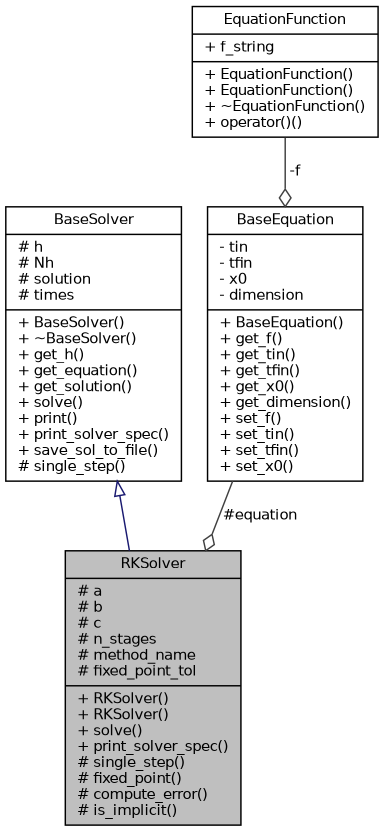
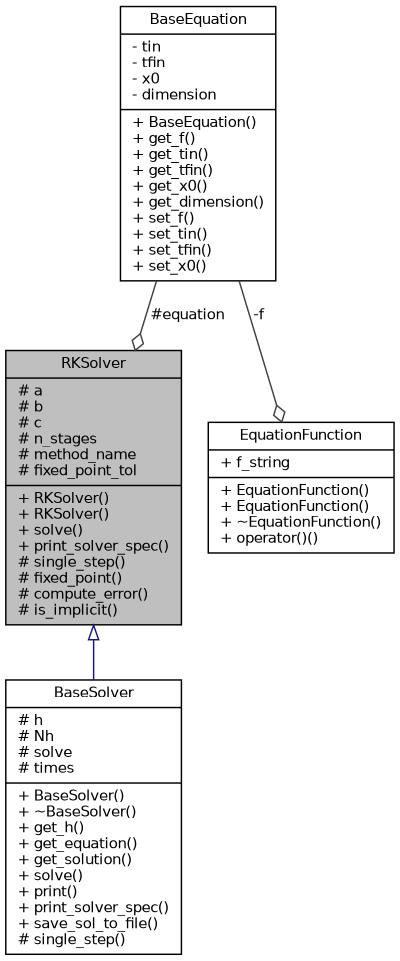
edge "EquationFunction" -> "BaseEquation": reversed
node "BaseSolver": text "# solution" -> "# solve"
edge "RKSolver" -> "BaseSolver": reversed
